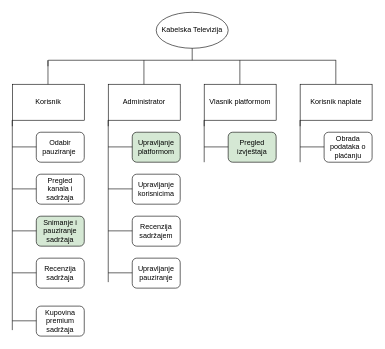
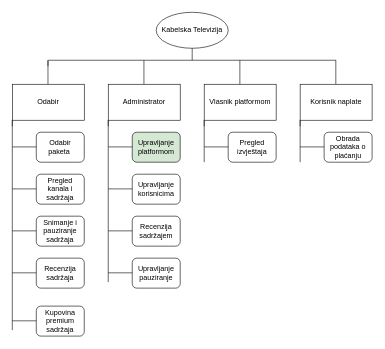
node "Korisnik": label "Korisnik" -> "Odabir"
node "Odabir pauziranje": label "Odabir pauziranje" -> "Odabir paketa"
node "Pregled izvještaja": fillcolor #d5e8d4 -> #ffffff
node "Snimanje i pauziranje sadržaja": fillcolor #d5e8d4 -> #ffffff
